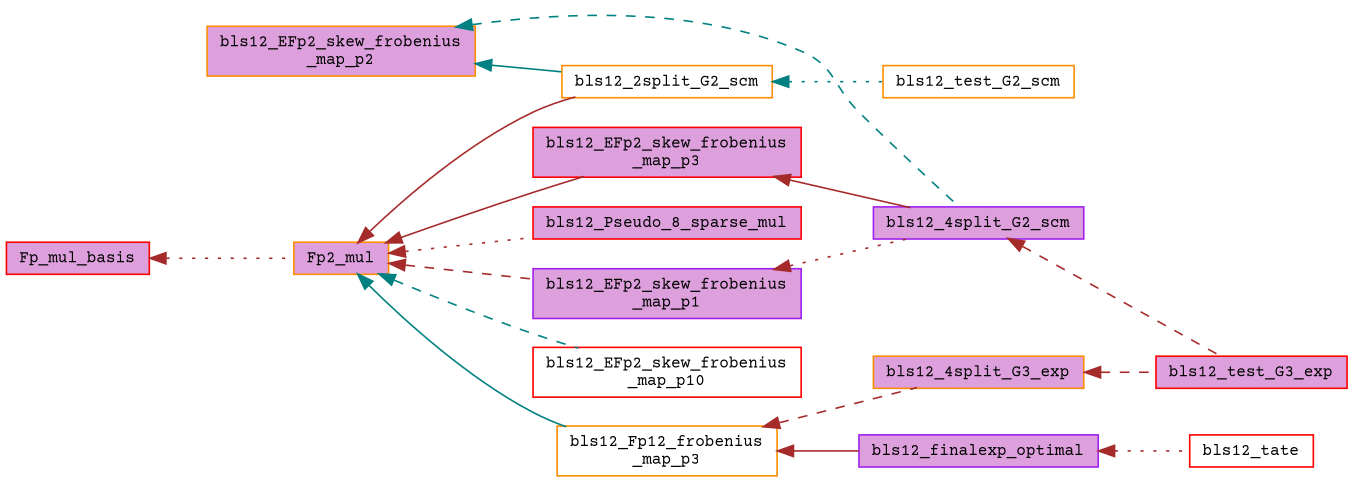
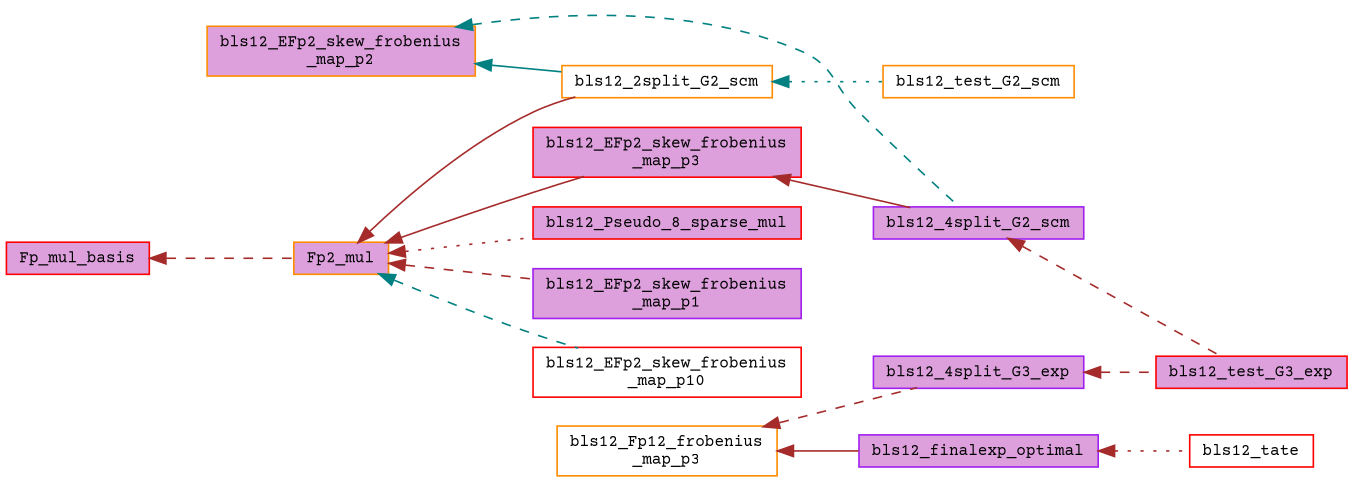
edge "bls12_4split_G2_scm" -> "bls12_EFp2_skew_frobenius _map_p1": removed
edge "Fp2_mul" -> "Fp_mul_basis": style dotted -> dashed
edge "bls12_Fp12_frobenius _map_p3" -> "Fp2_mul": removed
node "bls12_4split_G3_exp": color darkorange -> purple
